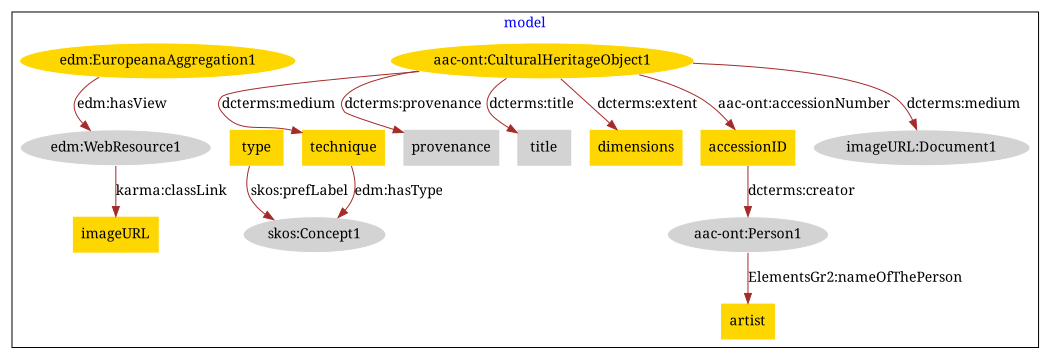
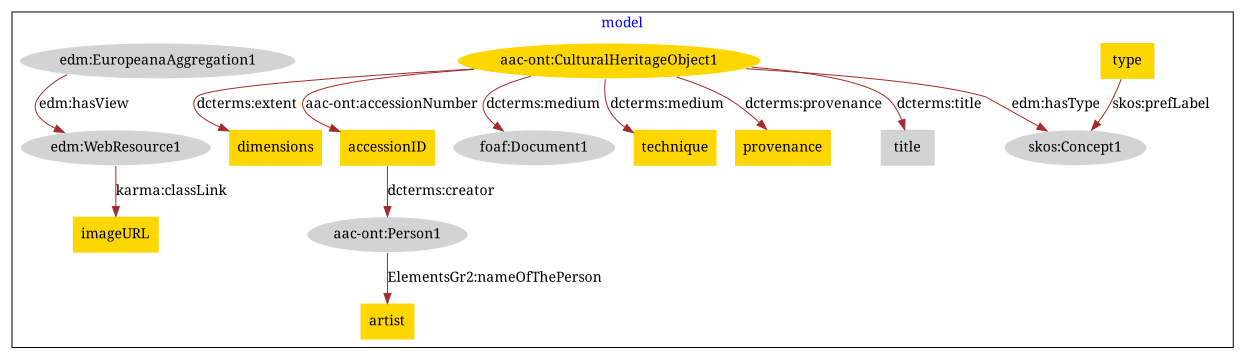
node "edm:EuropeanaAggregation1": fillcolor gold -> lightgray
node "provenance": fillcolor lightgray -> gold
node "imageURL:Document1": label "imageURL:Document1" -> "foaf:Document1"
edge "technique" -> "skos:Concept1": now "aac-ont:CulturalHeritageObject1" -> "skos:Concept1"
